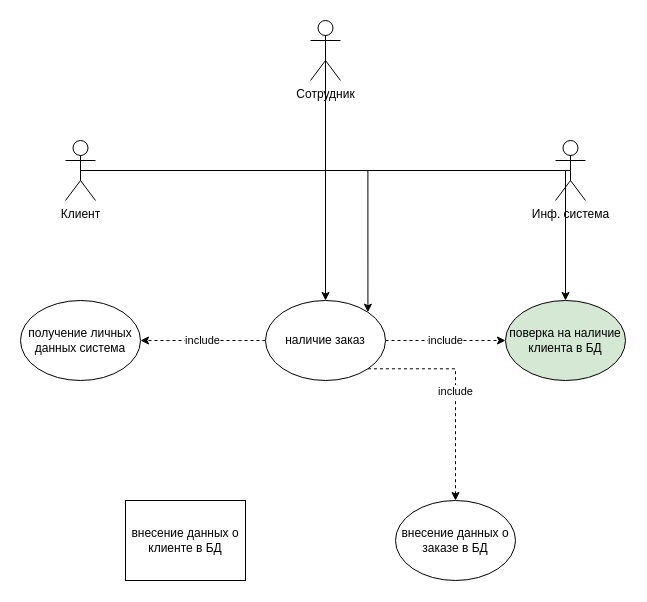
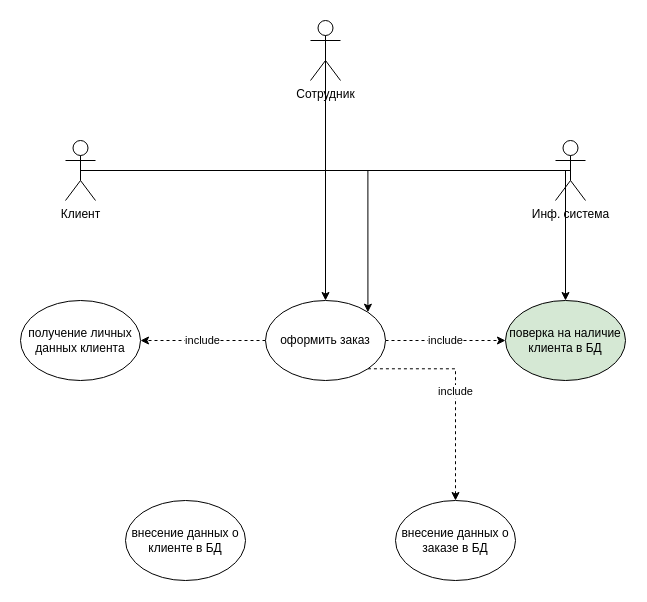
node "получение личных данных система": label "получение личных данных система" -> "получение личных данных клиента"
node "наличие заказ": label "наличие заказ" -> "оформить заказ"
node "внесение данных о клиенте в БД": shape rectangle -> ellipse
